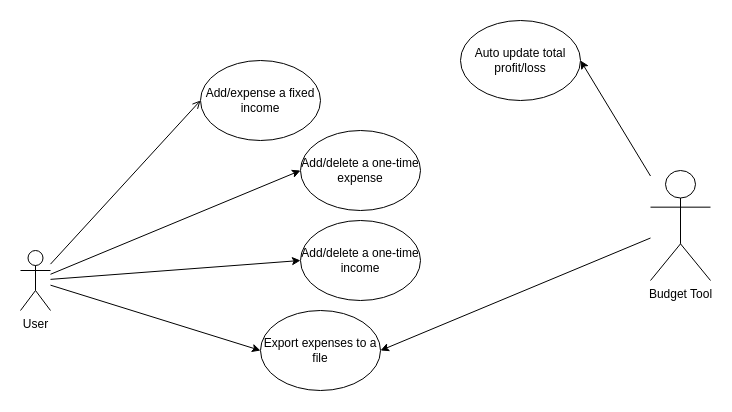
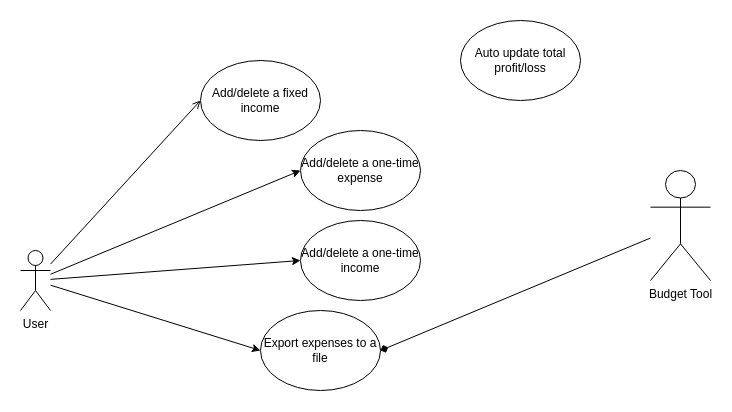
node "Add/expense a fixed income": label "Add/expense a fixed income" -> "Add/delete a fixed income"
edge "Budget Tool" -> "Auto update total profit/loss": removed
edge "Budget Tool" -> "Export expenses to a file": arrowhead classic -> diamond
